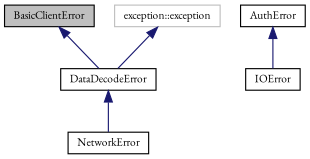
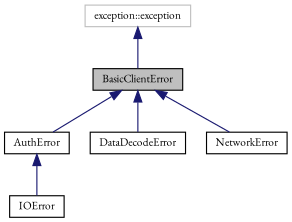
edge "DataDecodeError" -> "exception::exception": now "BasicClientError" -> "exception::exception"
edge "AuthError" -> "BasicClientError": added
edge "NetworkError" -> "DataDecodeError": now "NetworkError" -> "BasicClientError"
